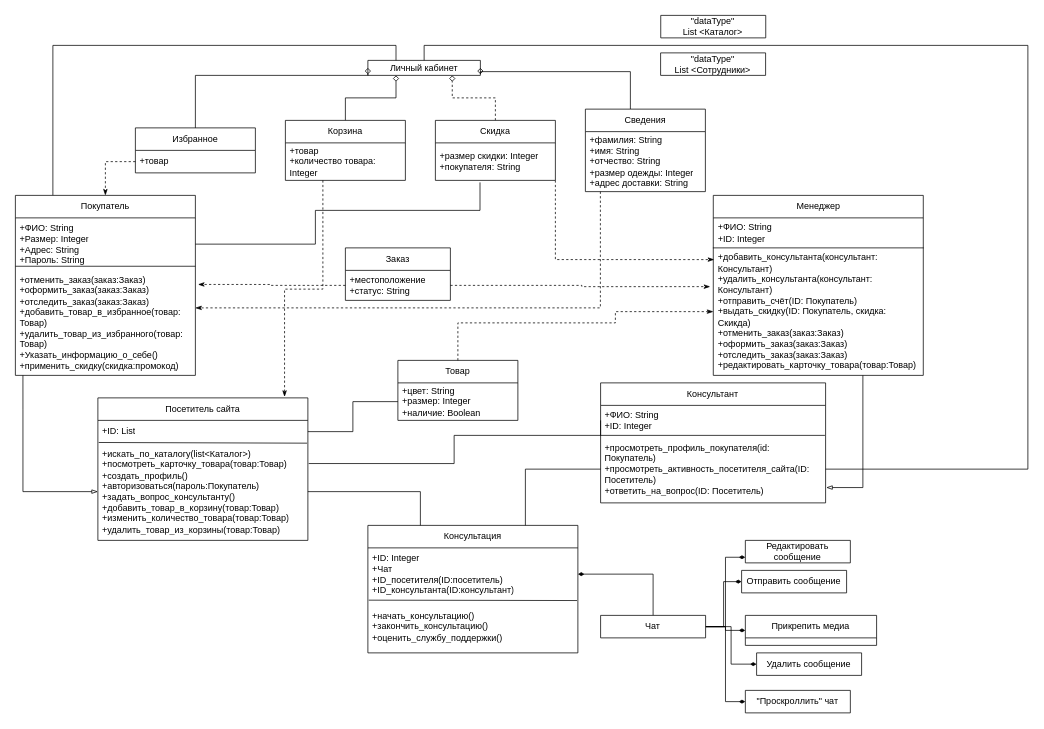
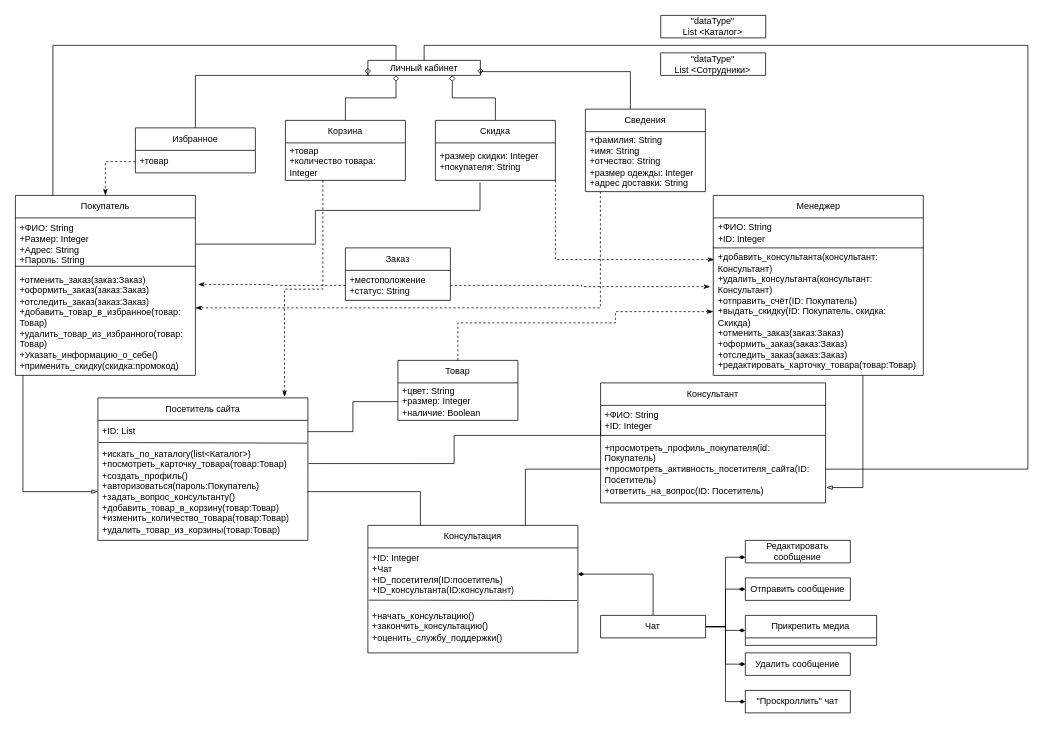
edge "Скидка" -> "Личный кабинет": style dashed -> solid
node "Отправить сообщение": moved (794, 582) -> (798, 589)
node "Удалить сообщение": moved (809, 664) -> (798, 664)
